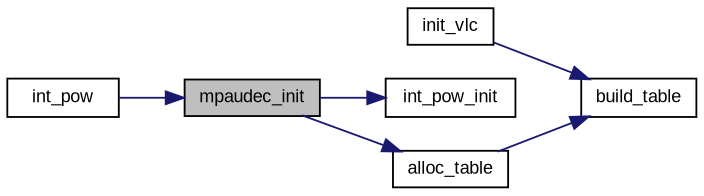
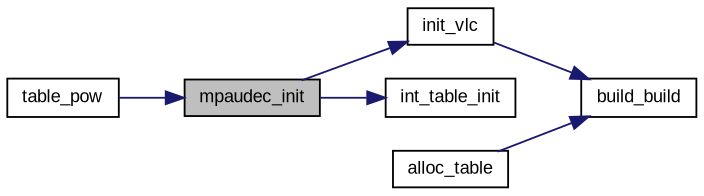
node "int_pow": label "int_pow" -> "table_pow"
node "int_pow_init": label "int_pow_init" -> "int_table_init"
node "build_table": label "build_table" -> "build_build"
edge "mpaudec_init" -> "alloc_table": now "mpaudec_init" -> "init_vlc"
